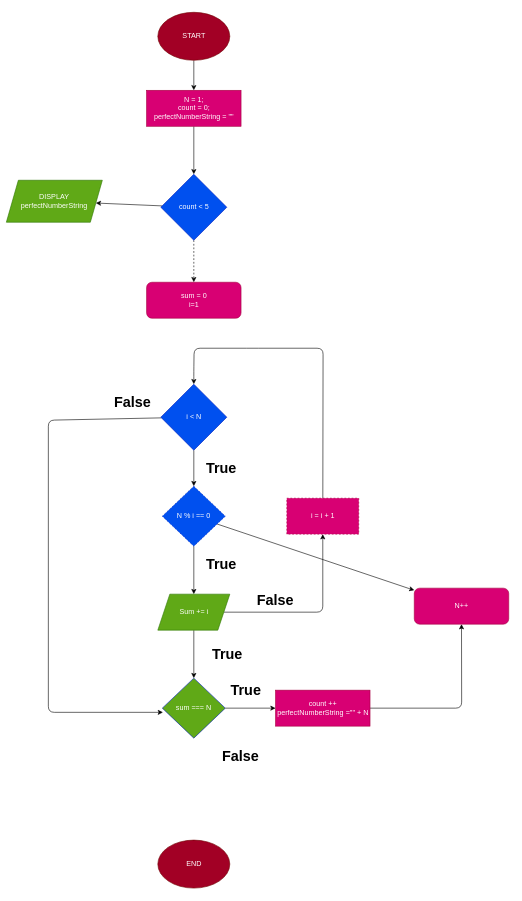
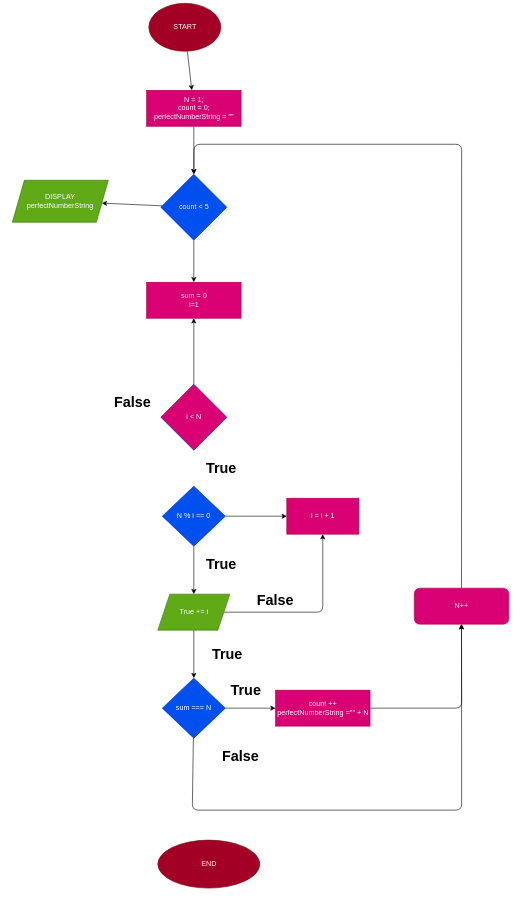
node "START": moved (194, 36) -> (185, 27)
node "DISPLAY perfectNumberString": moved (54, 201) -> (60, 201)
edge "N++" -> "count < 5": added
edge "count < 5" -> "sum = 0 i=1": style dashed -> solid
node "sum = 0 i=1": shape rounded rectangle -> rectangle
edge "i = i + 1" -> "i < N": removed
node "i < N": fillcolor #0050ef -> #d80073
edge "i < N" -> "N % i == 0": now "i < N" -> "sum = 0 i=1"
node "N % i == 0": style dashed -> solid
node "i = i + 1": style dashed -> solid
edge "N % i == 0" -> "N++": now "N % i == 0" -> "i = i + 1"
edge "i < N" -> "sum === N": removed
node "Sum += i": label "Sum += i" -> "True += i"
node "sum === N": fillcolor #60a917 -> #0050ef
edge "sum === N" -> "N++": added
node "END": size 72x48 -> 102x48
